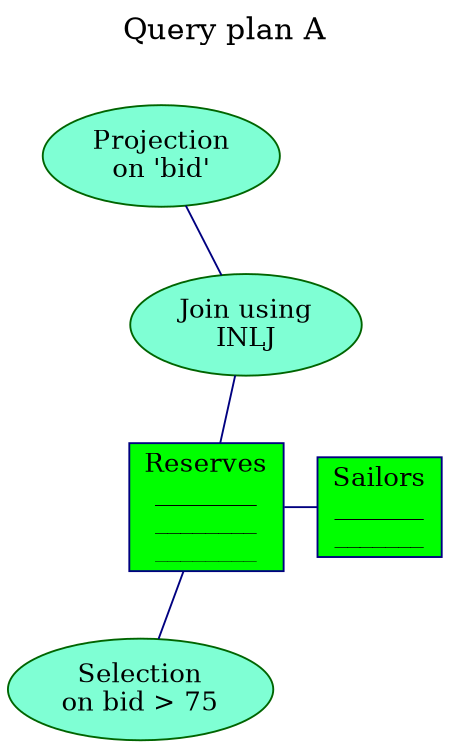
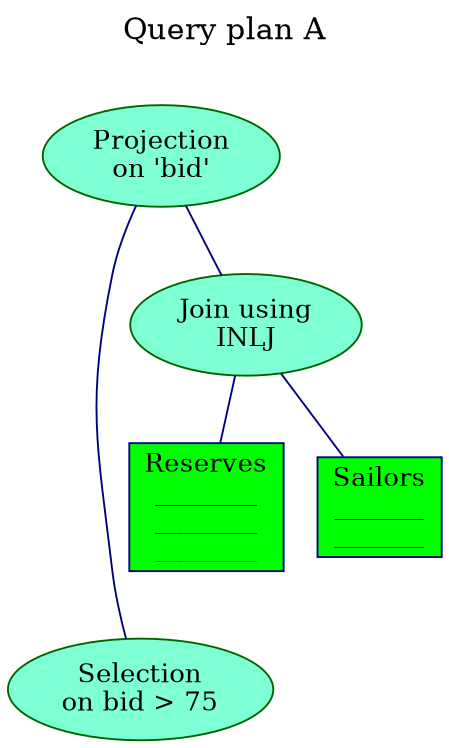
edge "Reserves" -- "Sailors": now "Join using" -- "Sailors"
edge "Reserves" -- "Selection": now "Projection" -- "Selection"
